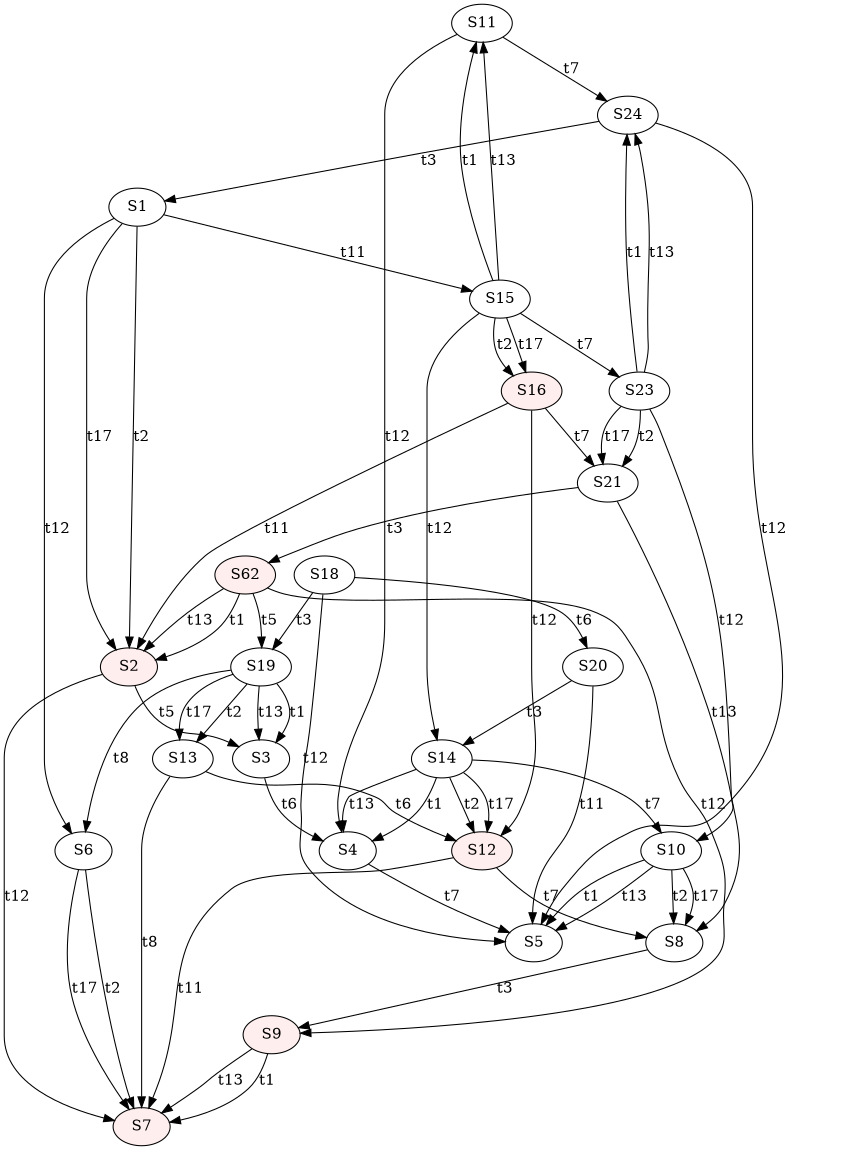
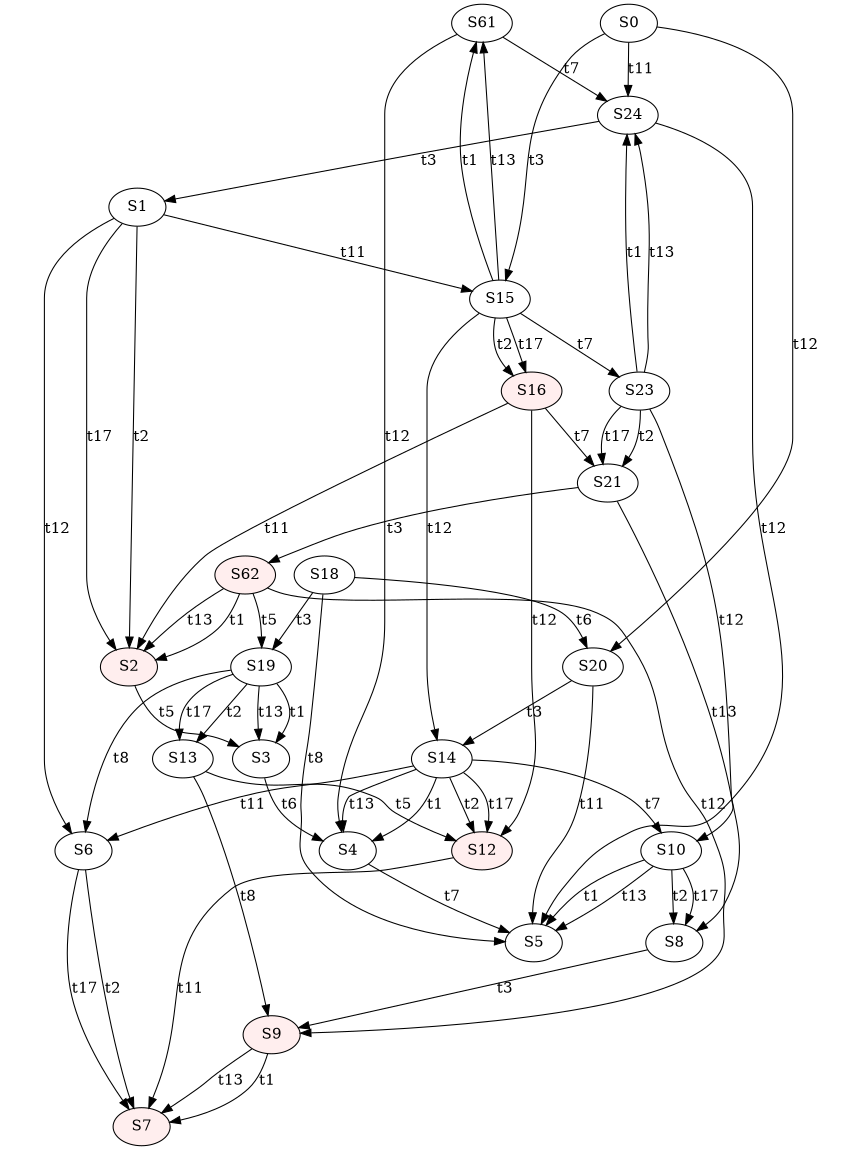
node "S11": label "S11" -> "S61"
node "S0": added
edge "S18" -> "S5": label "t12" -> "t8"
edge "S14" -> "S6": added, label "t11"
edge "S13" -> "S12": label "t6" -> "t5"
edge "S2" -> "S7": removed, label "t12"
edge "S12" -> "S8": removed, label "t7"
edge "S13" -> "S7": now "S13" -> "S9"
